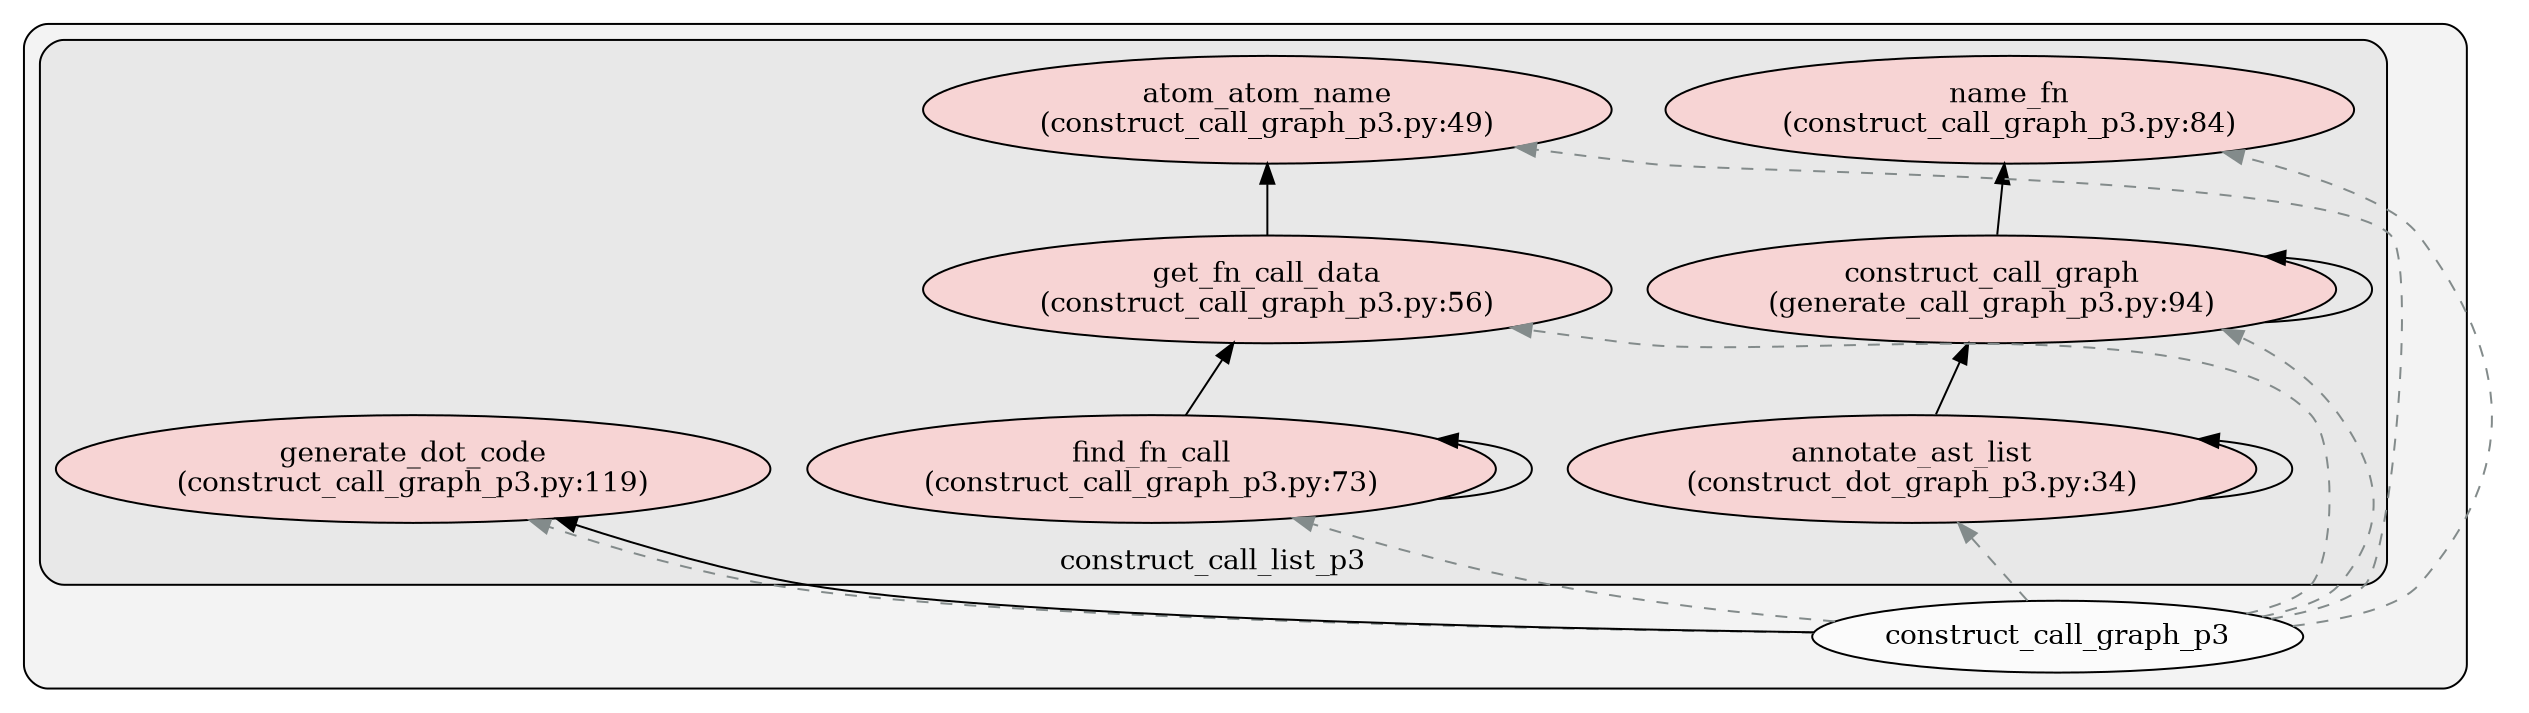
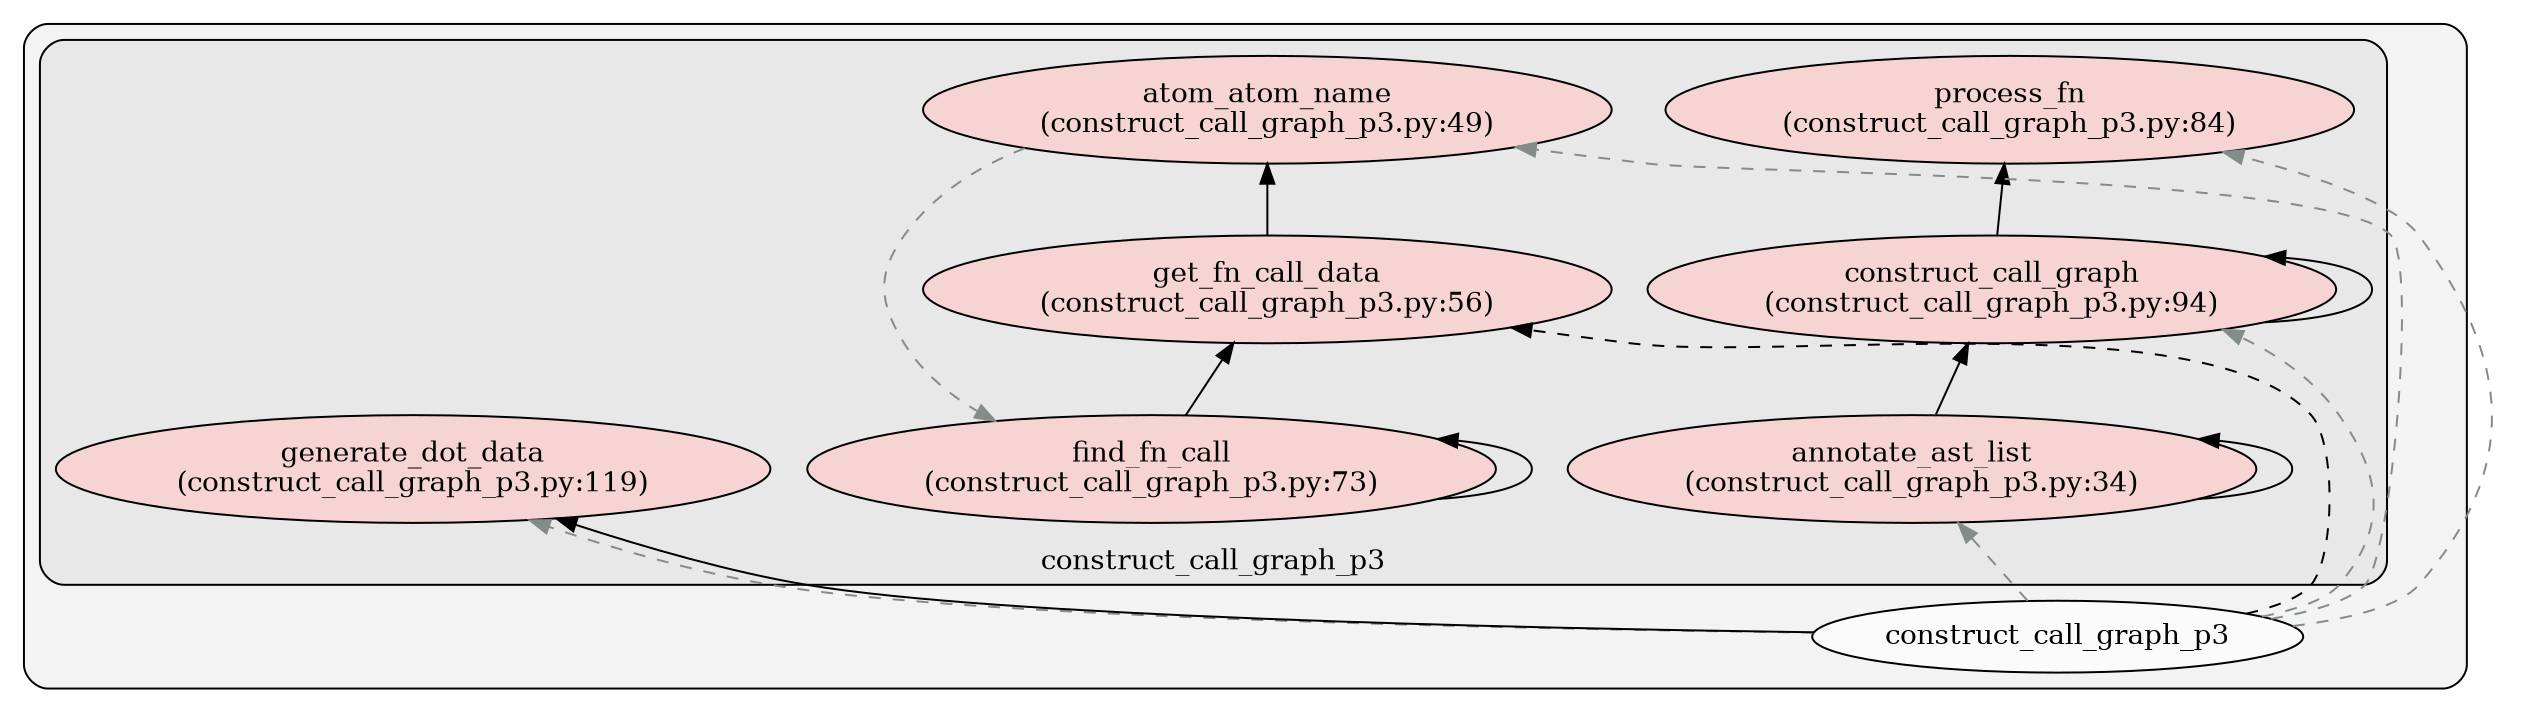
node "name_fn (construct_call_graph_p3.py:84)": label "name_fn (construct_call_graph_p3.py:84)" -> "process_fn (construct_call_graph_p3.py:84)"
node "construct_call_graph (generate_call_graph_p3.py:94)": label "construct_call_graph (generate_call_graph_p3.py:94)" -> "construct_call_graph (construct_call_graph_p3.py:94)"
edge "construct_call_graph_p3" -> "get_fn_call_data (construct_call_graph_p3.py:56)": color #838b8b -> #000000
node "generate_dot_code (construct_call_graph_p3.py:119)": label "generate_dot_code (construct_call_graph_p3.py:119)" -> "generate_dot_data (construct_call_graph_p3.py:119)"
node "annotate_ast_list (construct_dot_graph_p3.py:34)": label "annotate_ast_list (construct_dot_graph_p3.py:34)" -> "annotate_ast_list (construct_call_graph_p3.py:34)"
cluster "construct_call_list_p3": label "construct_call_list_p3" -> "construct_call_graph_p3"
edge "construct_call_graph_p3" -> "find_fn_call (construct_call_graph_p3.py:73)": now "atom_atom_name (construct_call_graph_p3.py:49)" -> "find_fn_call (construct_call_graph_p3.py:73)"
